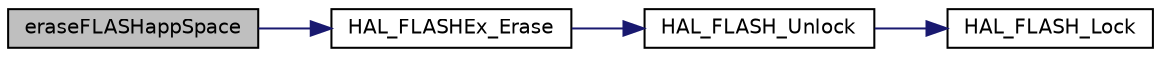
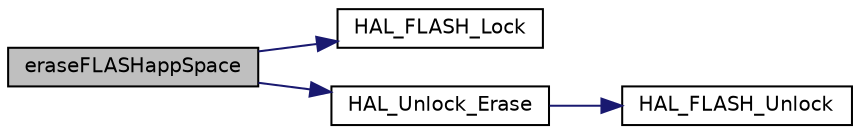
node "HAL_FLASHEx_Erase": label "HAL_FLASHEx_Erase" -> "HAL_Unlock_Erase"
edge "HAL_FLASH_Unlock" -> "HAL_FLASH_Lock": now "eraseFLASHappSpace" -> "HAL_FLASH_Lock"
